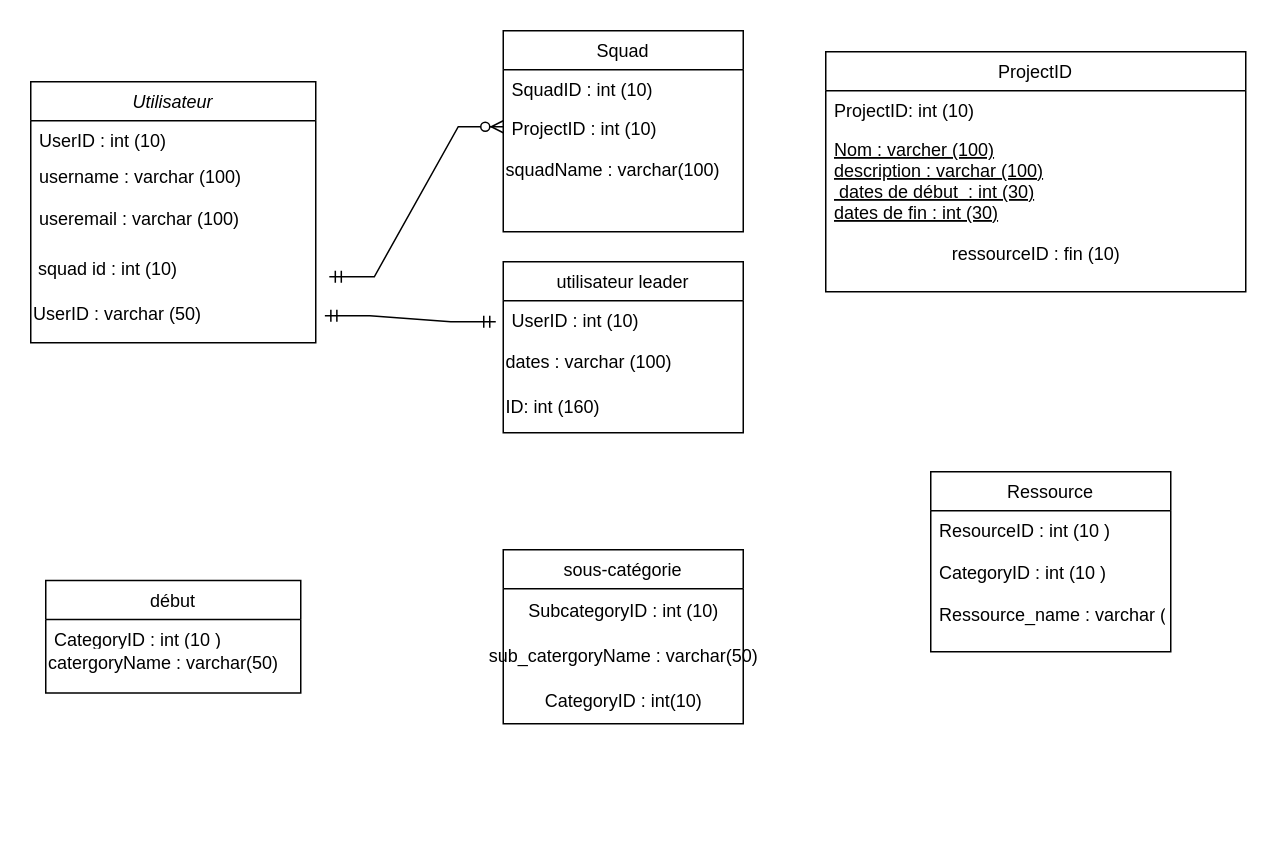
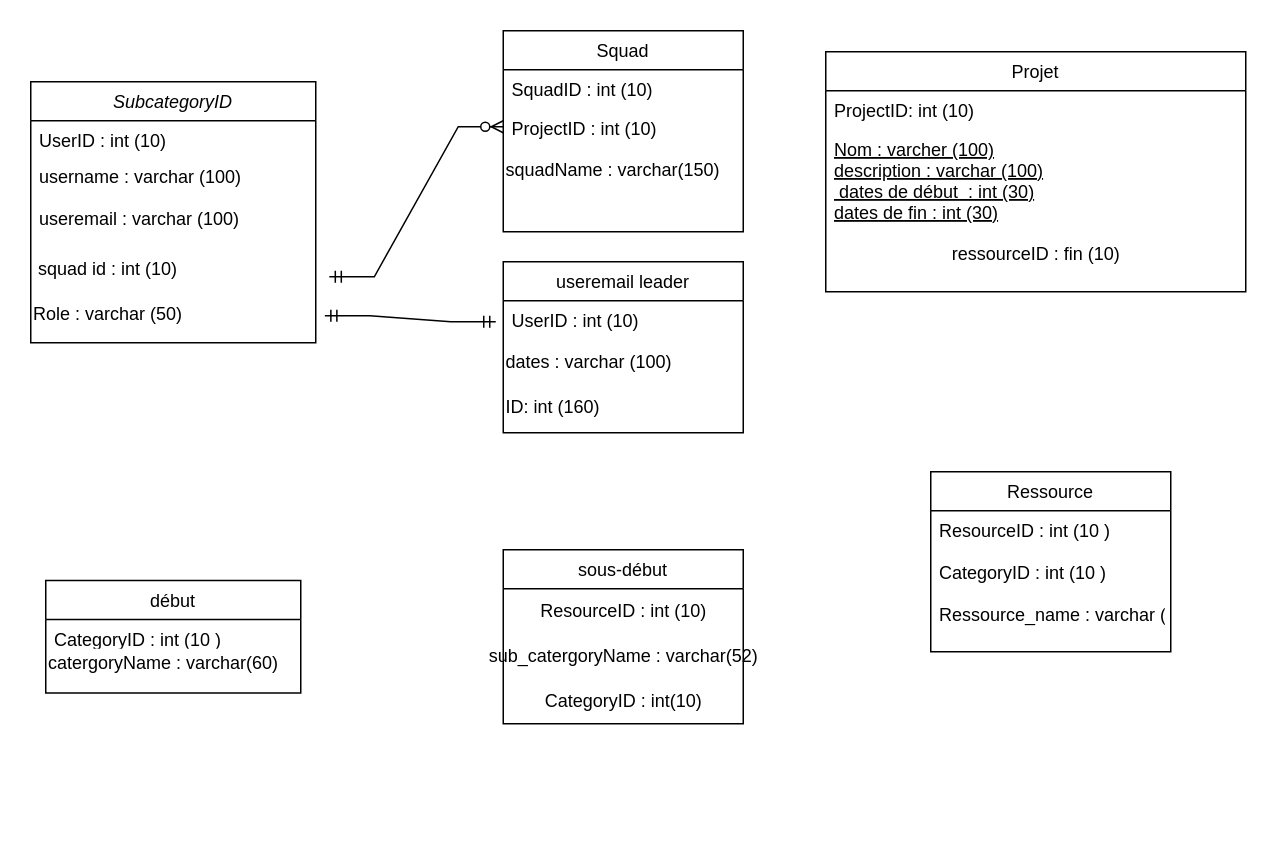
node "ProjectID": label "ProjectID" -> "Projet"
node "Utilisateur": label "Utilisateur" -> "SubcategoryID"
node "squadName : varchar(100)": label "squadName : varchar(100)" -> "squadName : varchar(150)"
node "utilisateur leader": label "utilisateur leader" -> "useremail leader"
node "UserID : varchar (50)": label "UserID : varchar (50)" -> "Role : varchar (50)"
node "sous-catégorie": label "sous-catégorie" -> "sous-début"
node "SubcategoryID : int (10)": label "SubcategoryID : int (10)" -> "ResourceID : int (10)"
node "sub_catergoryName : varchar(50)": label "sub_catergoryName : varchar(50)" -> "sub_catergoryName : varchar(52)"
node "catergoryName : varchar(50)": label "catergoryName : varchar(50)" -> "catergoryName : varchar(60)"
